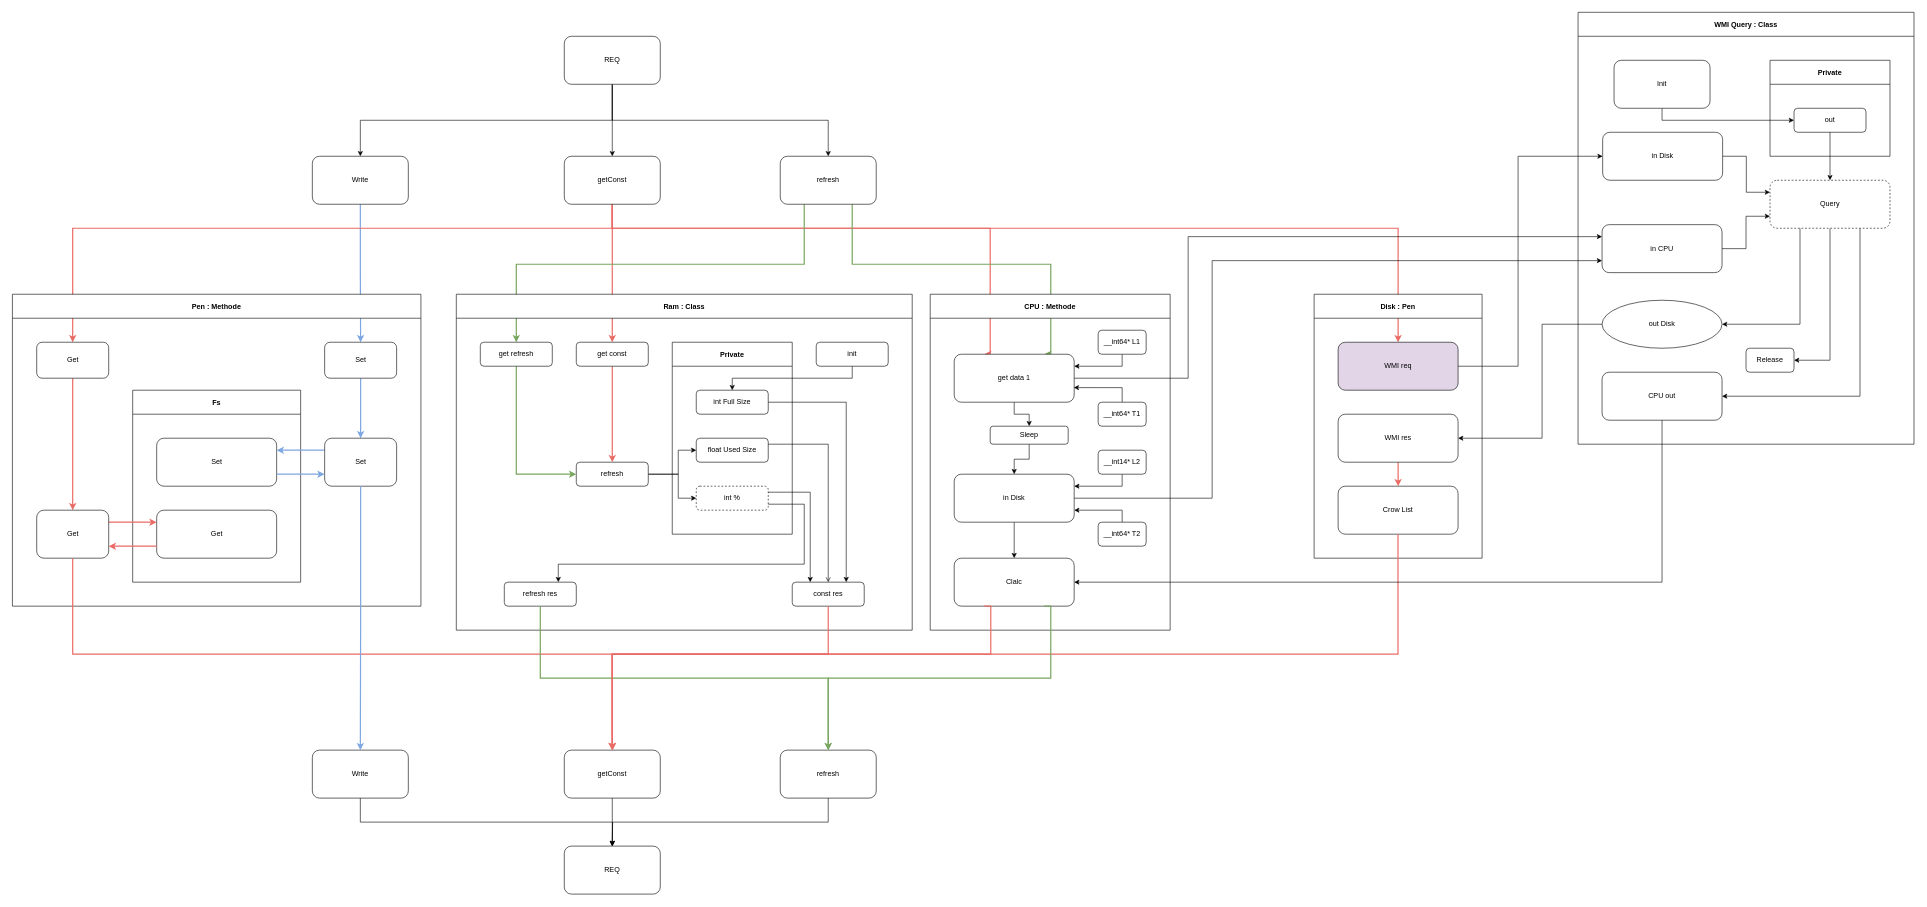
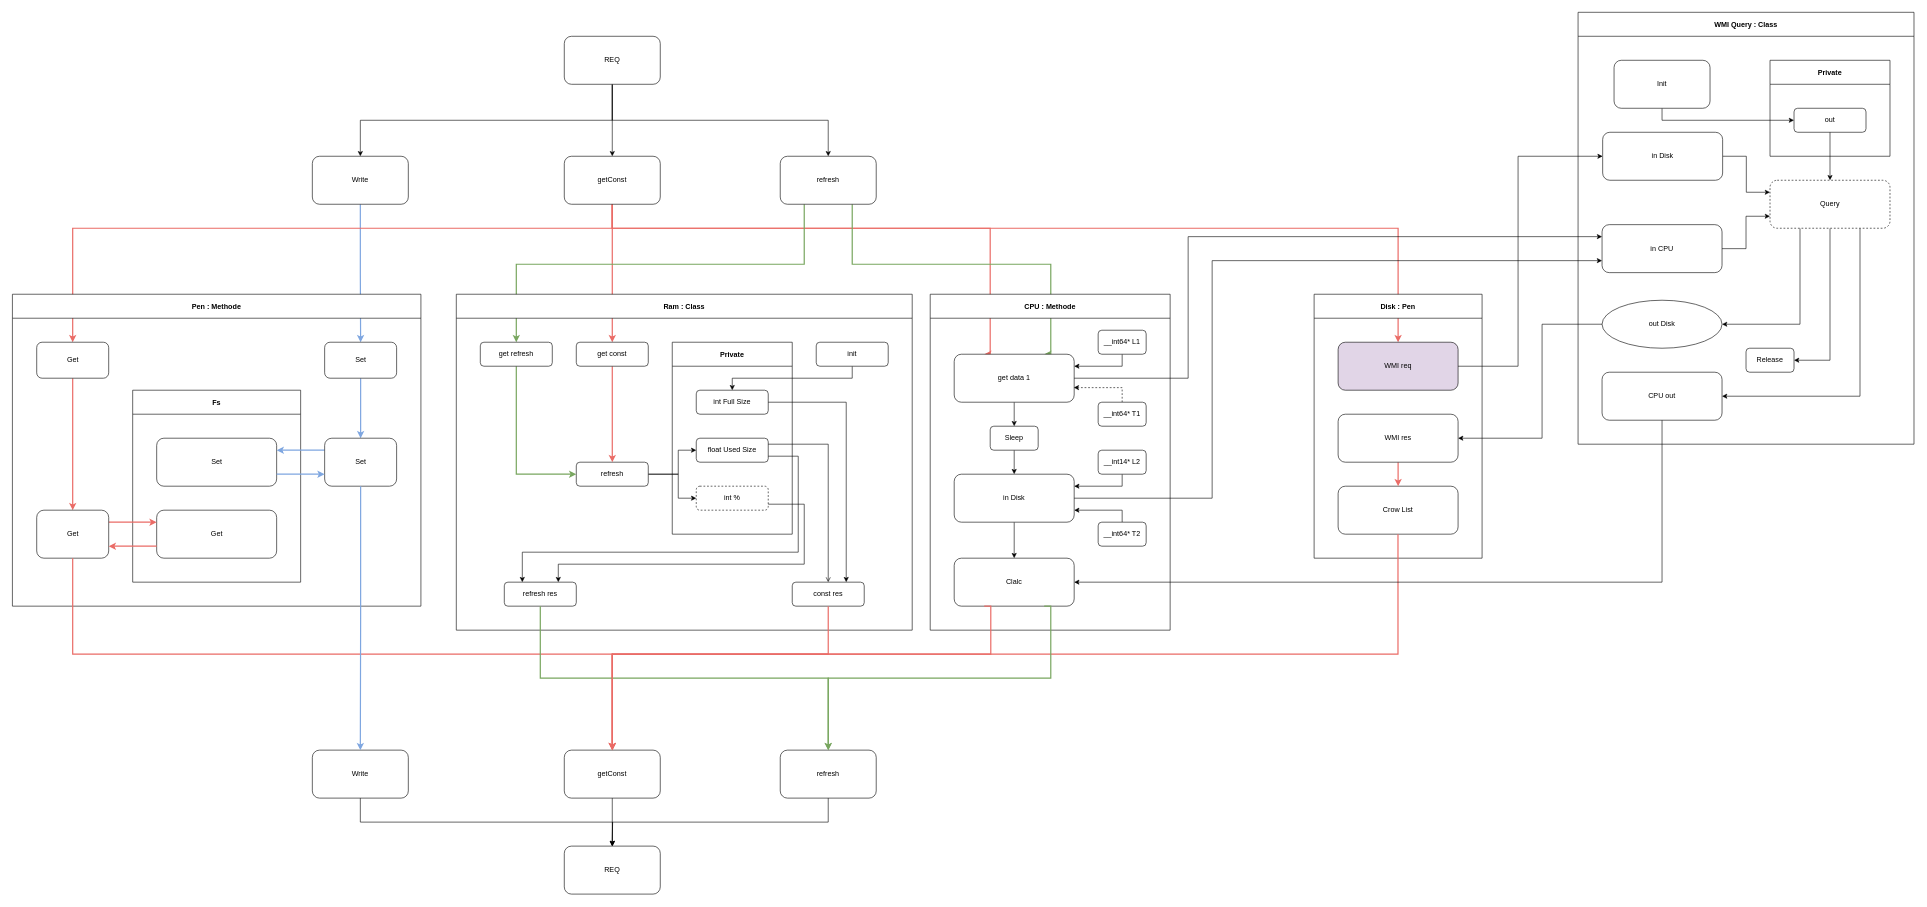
edge "__int64* T1" -> "get data 1": style solid -> dashed
node "Sleep": size 78x18 -> 48x24
edge "float Used Size" -> "refresh res": added
edge "int %" -> "const res": removed
